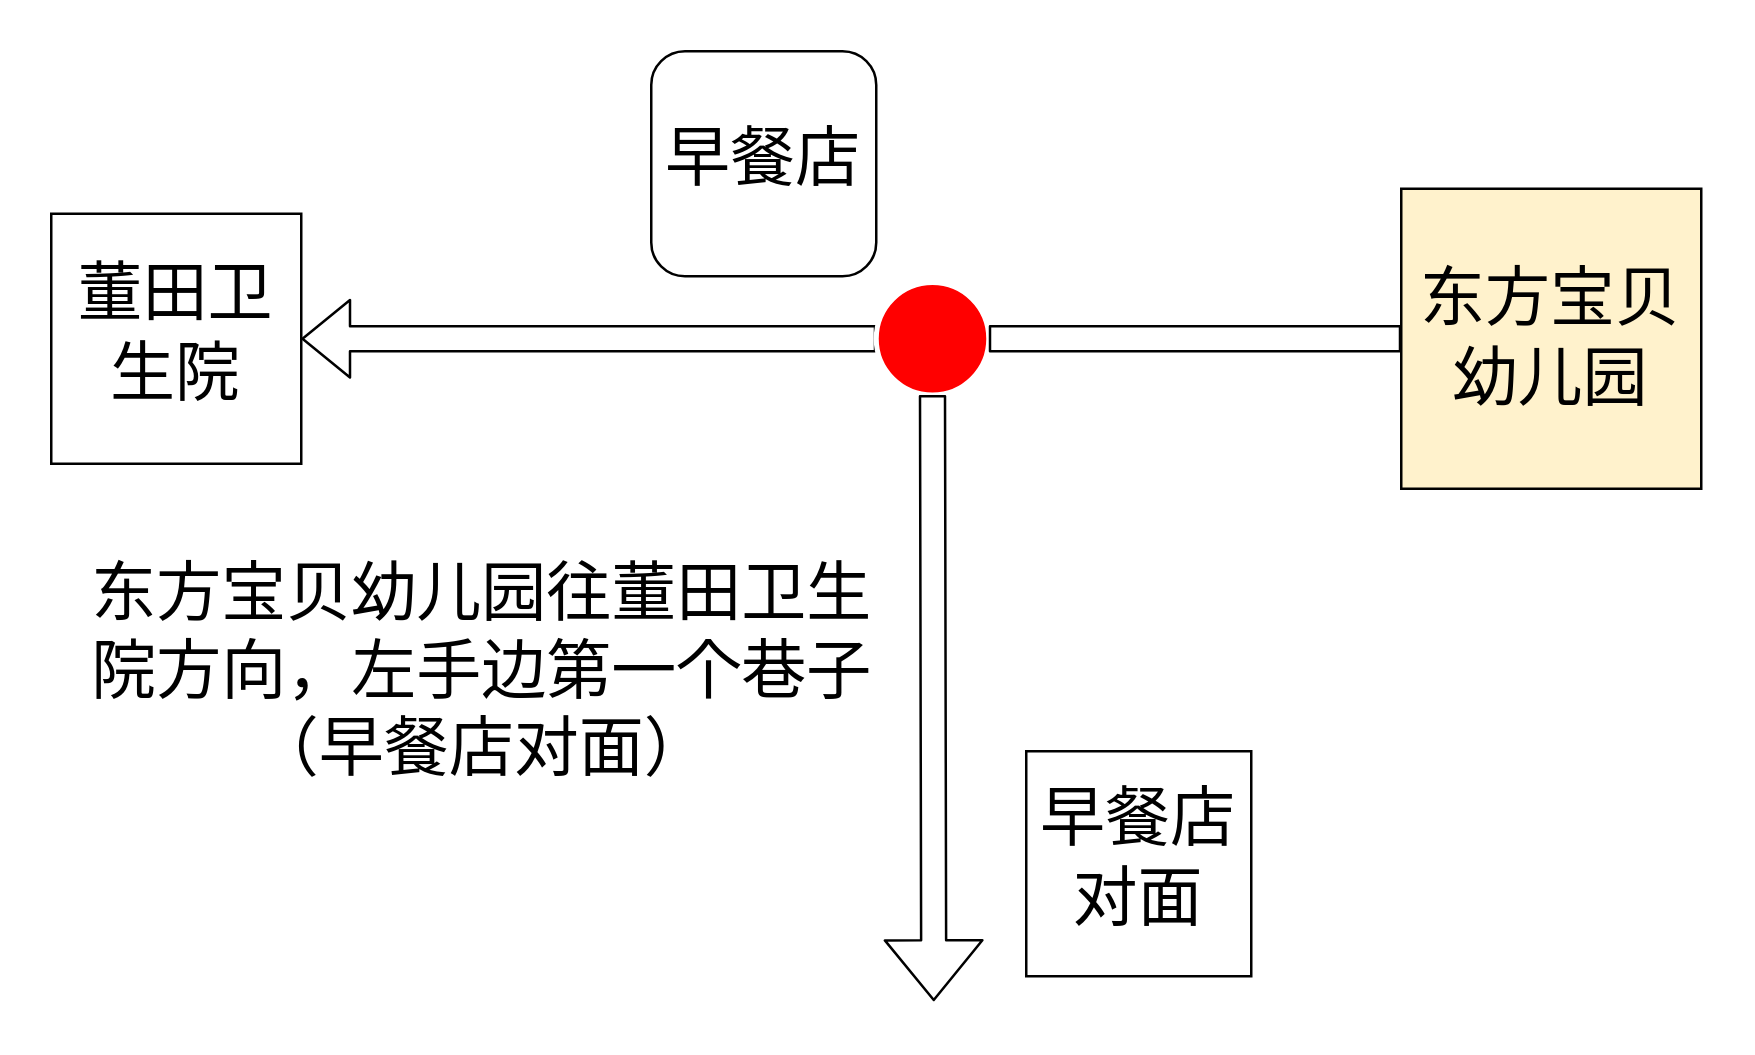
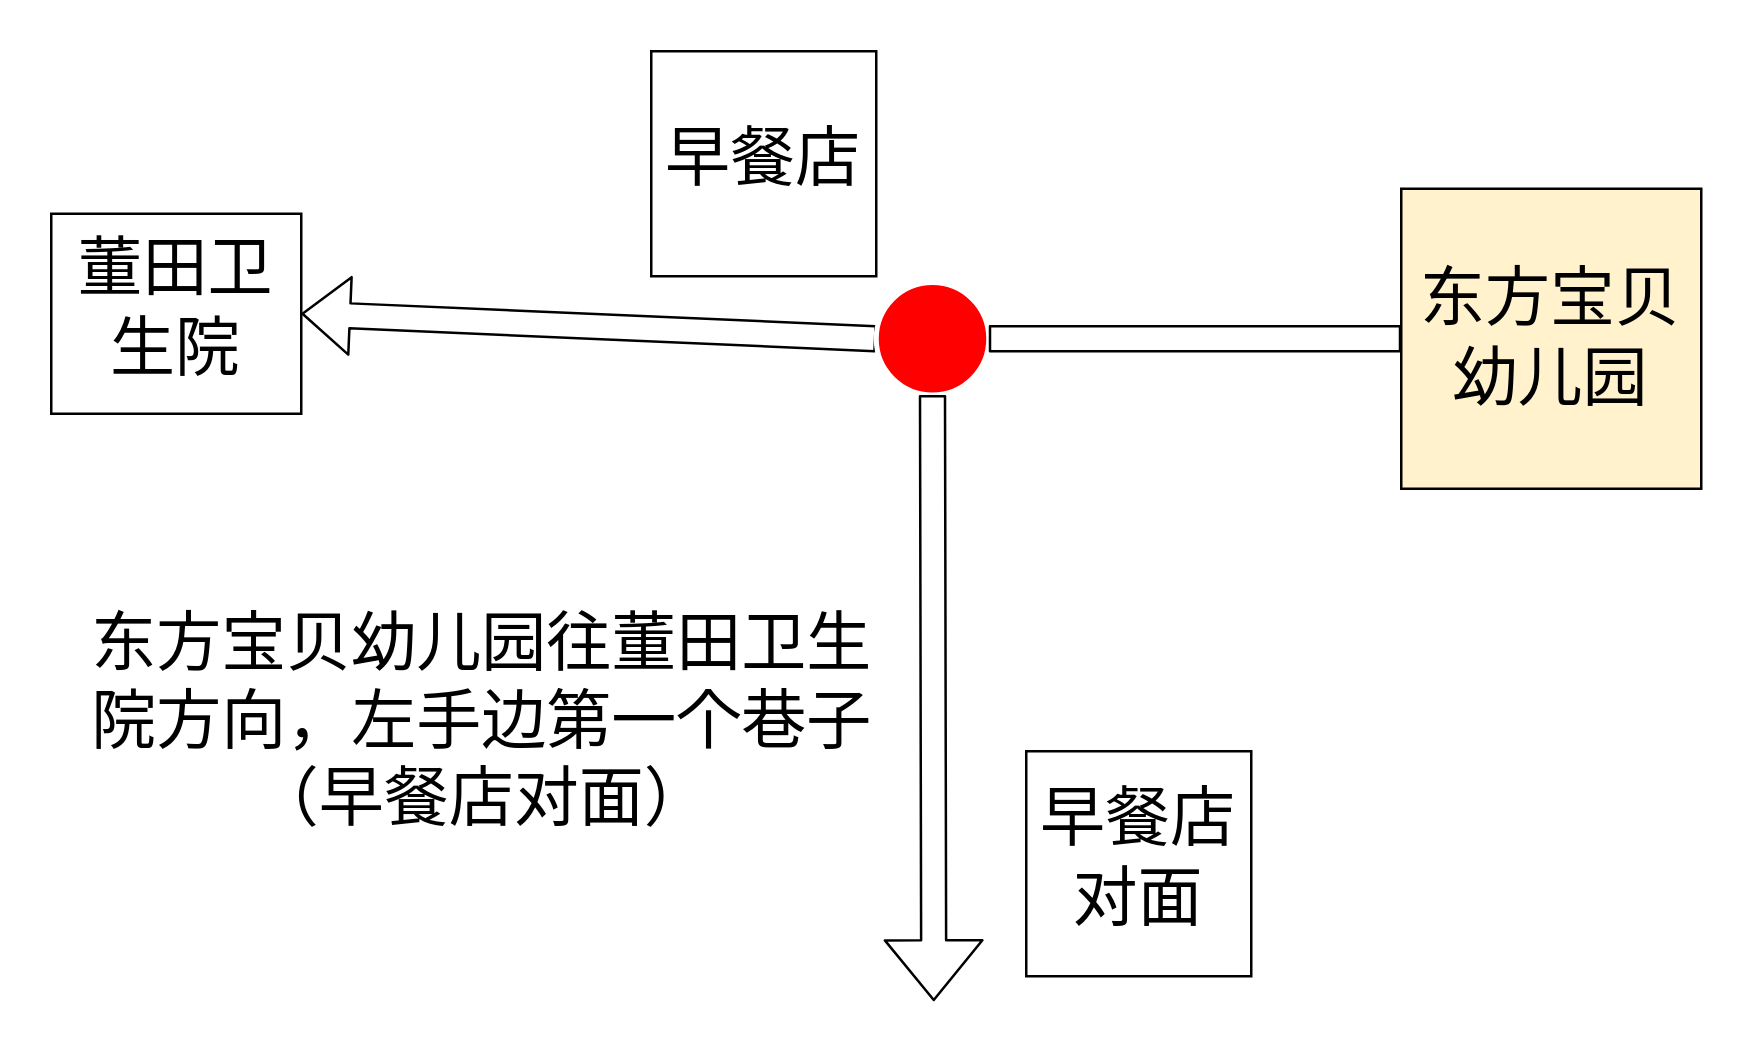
node "早餐店": shape rounded rectangle -> rectangle
node "董田卫生院": size 250x250 -> 250x200
node "东方宝贝幼儿园往董田卫生院方向，左手边第一个巷子（早餐店对面）": moved (483, 676) -> (483, 726)
